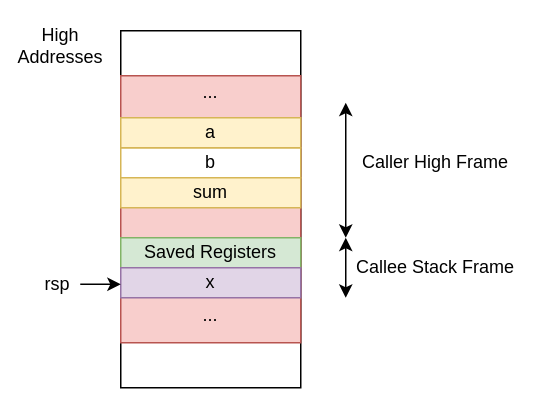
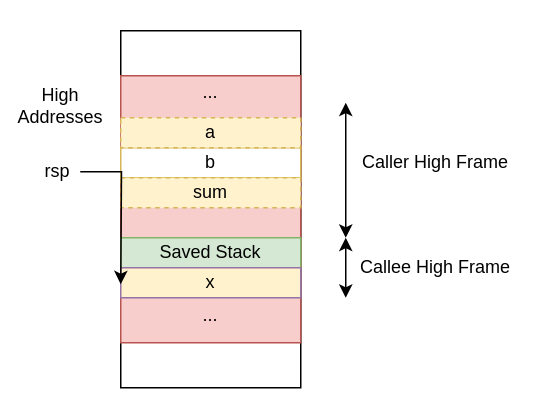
node "High Addresses": moved (61, 46) -> (61, 106)
node "a": style solid -> dashed
node "sum": style solid -> dashed
node "Saved Registers": label "Saved Registers" -> "Saved Stack"
node "Callee Stack Frame": label "Callee Stack Frame" -> "Callee High Frame"
node "x": fillcolor #e1d5e7 -> #fff2cc
node "rsp": moved (58, 284) -> (58, 172)
